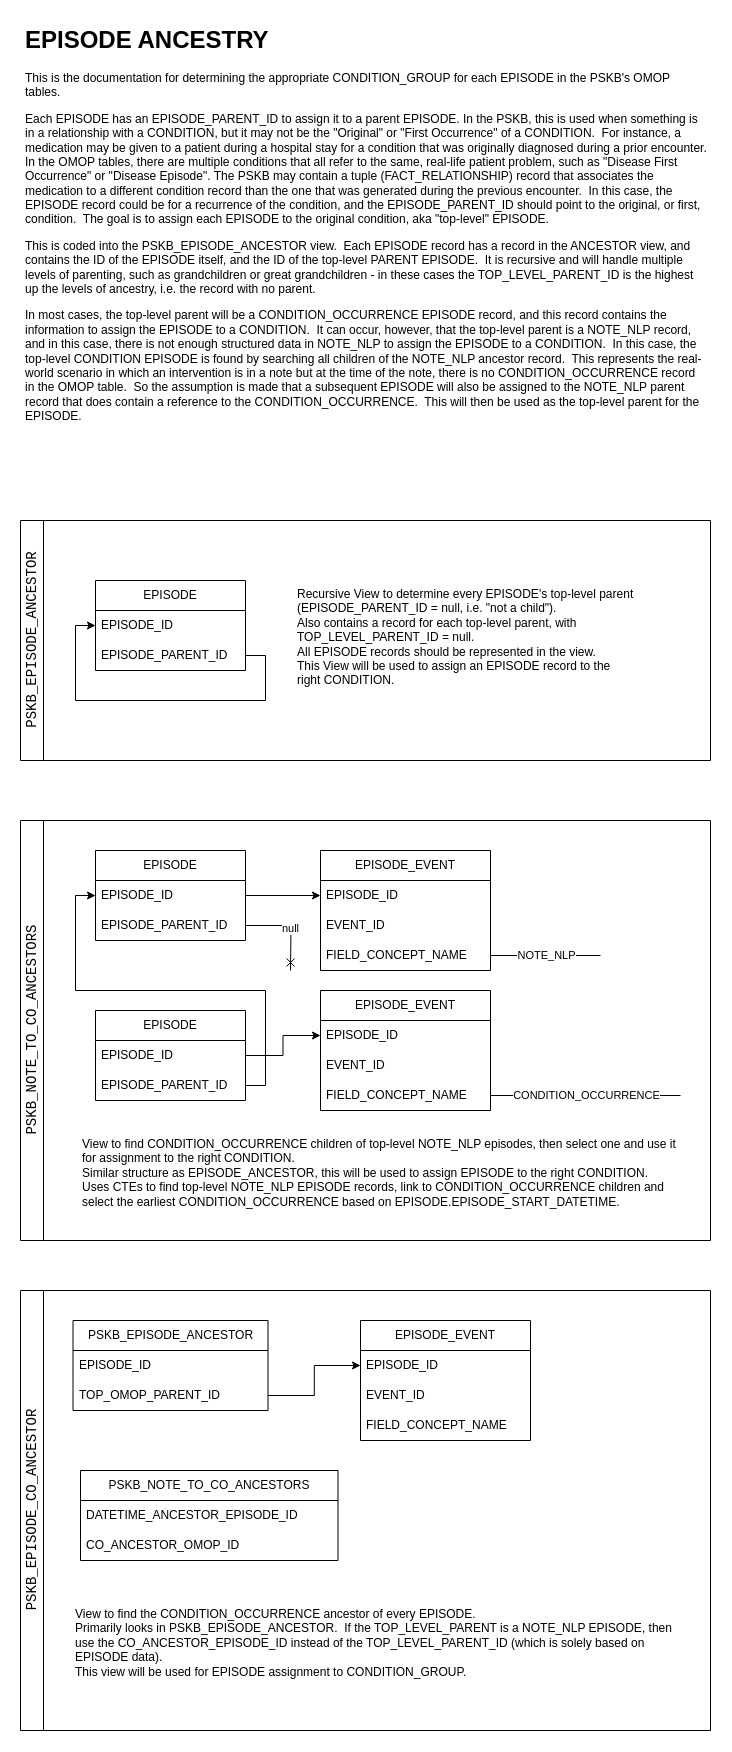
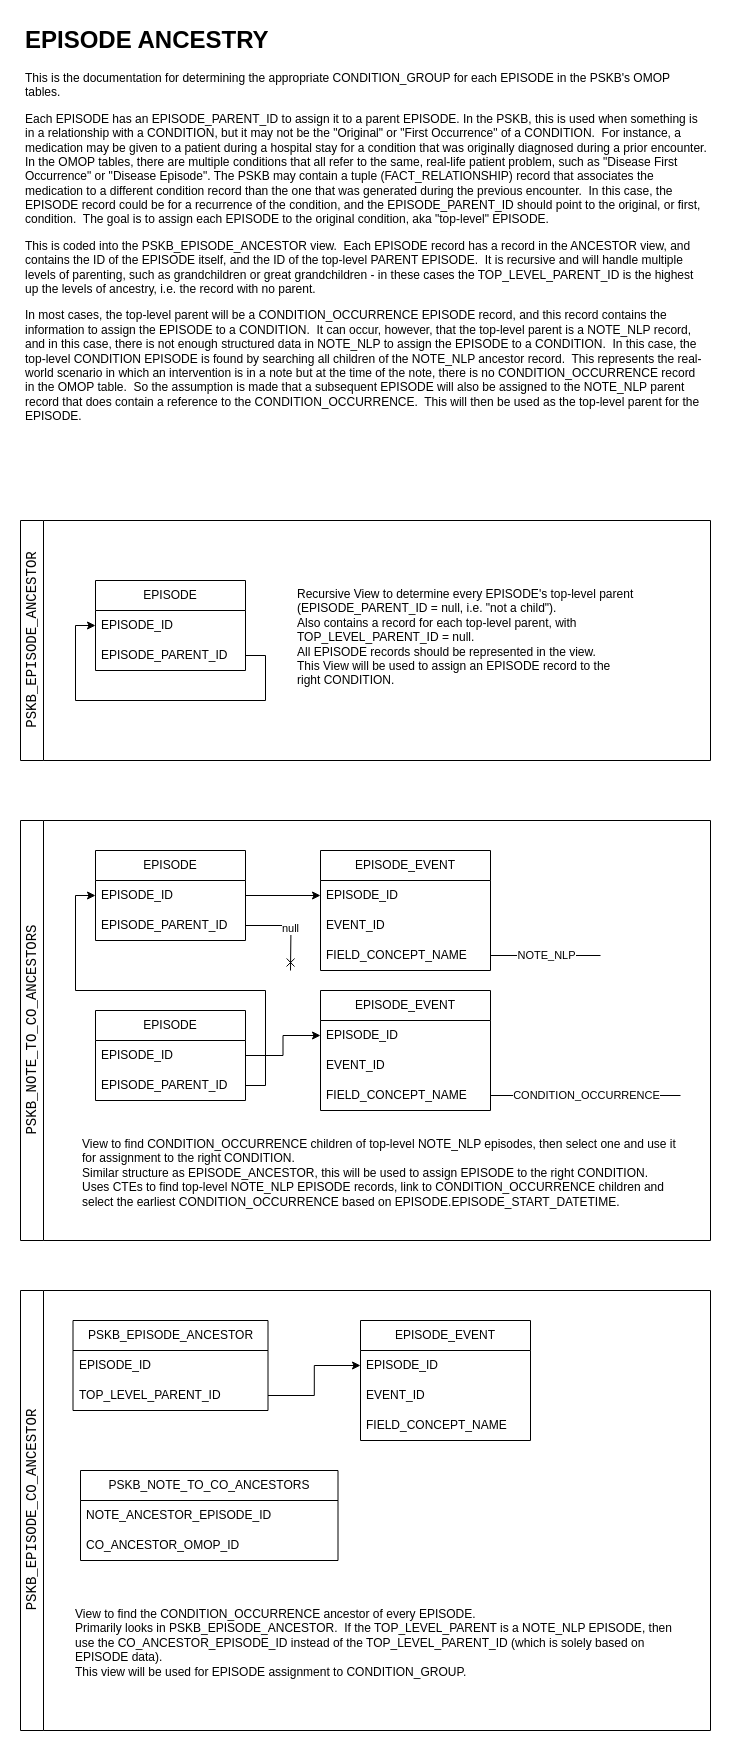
node "TOP_OMOP_PARENT_ID": label "TOP_OMOP_PARENT_ID" -> "TOP_LEVEL_PARENT_ID"
node "DATETIME_ANCESTOR_EPISODE_ID": label "DATETIME_ANCESTOR_EPISODE_ID" -> "NOTE_ANCESTOR_EPISODE_ID"
